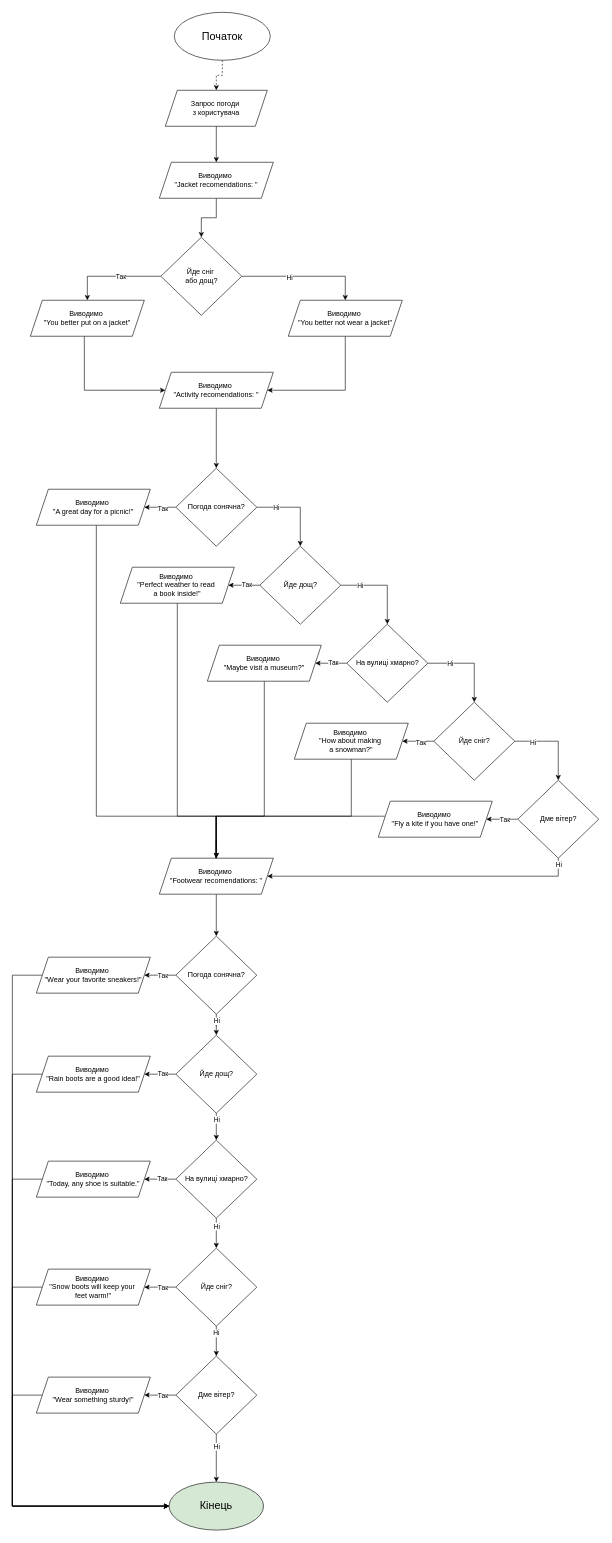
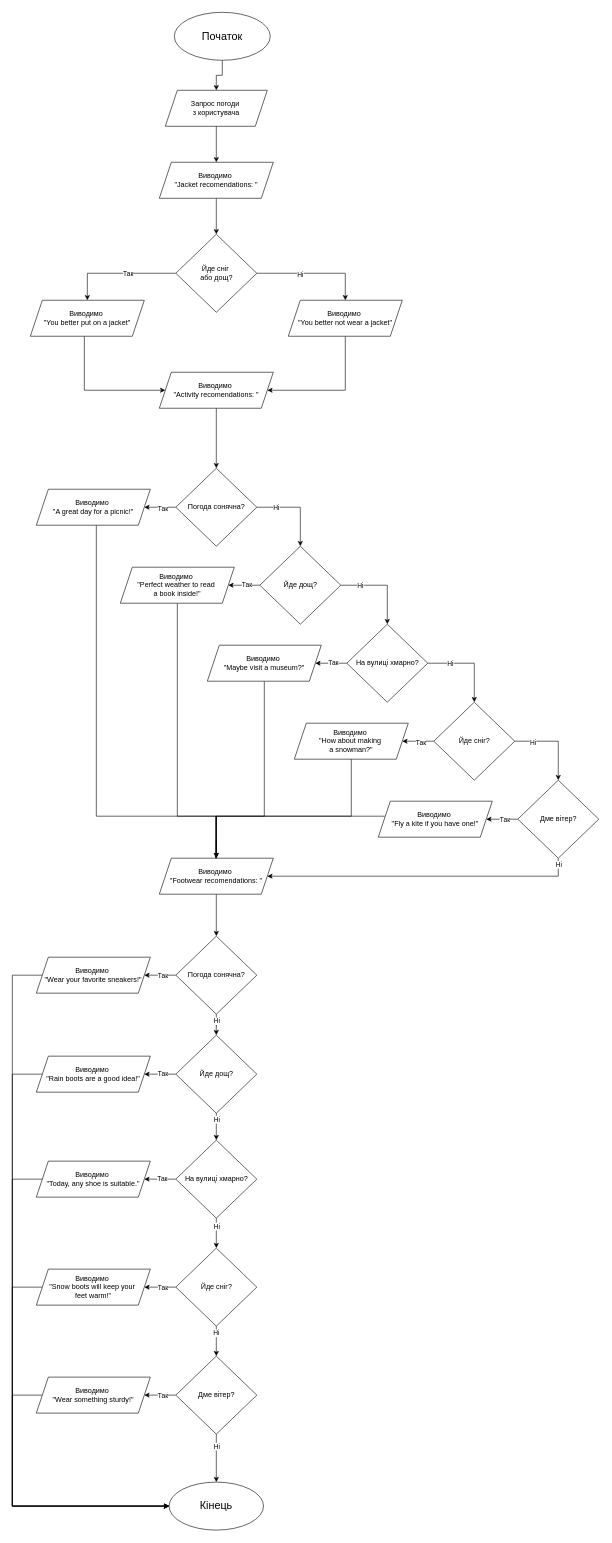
edge "Початок" -> "Запрос погоди з користувача": style dashed -> solid
node "Йде сніг або дощ?": moved (201, 276) -> (216, 273)
node "Кінець": fillcolor #d5e8d4 -> #ffffff
